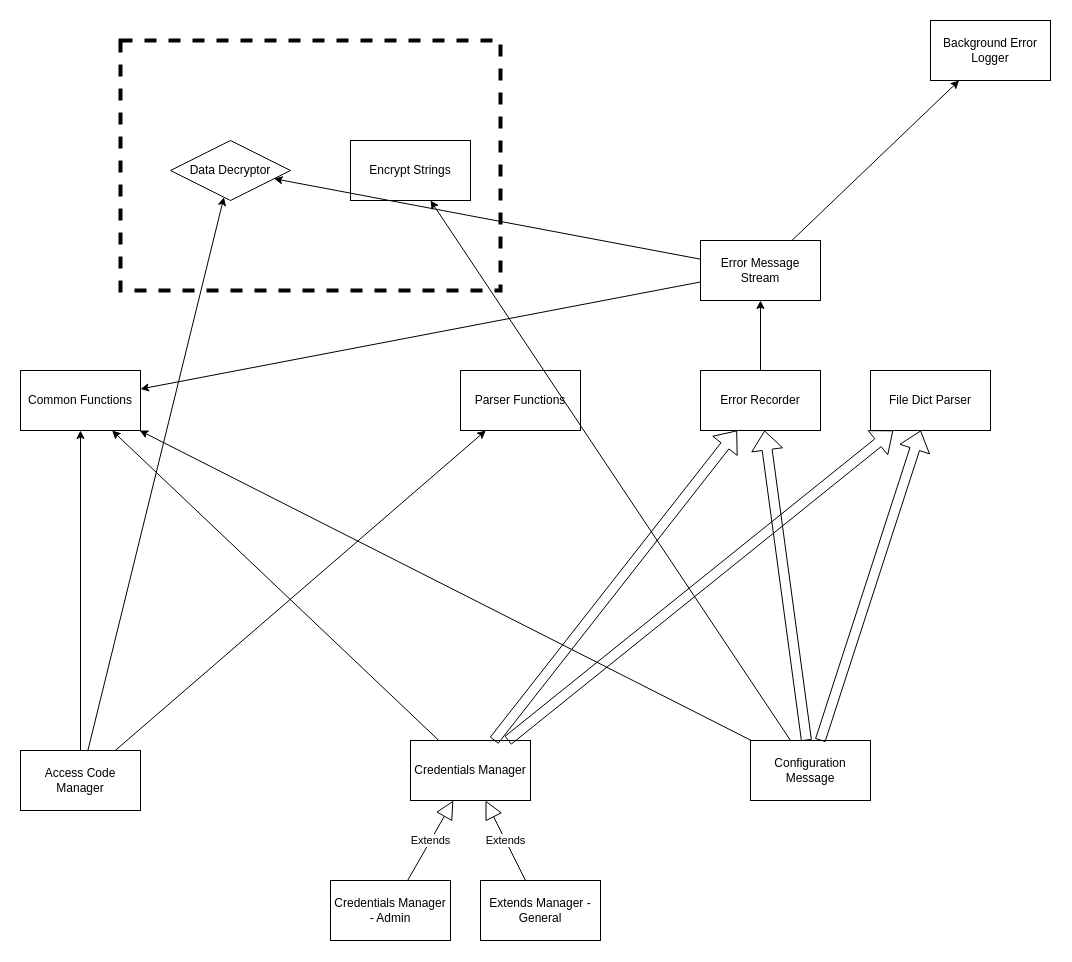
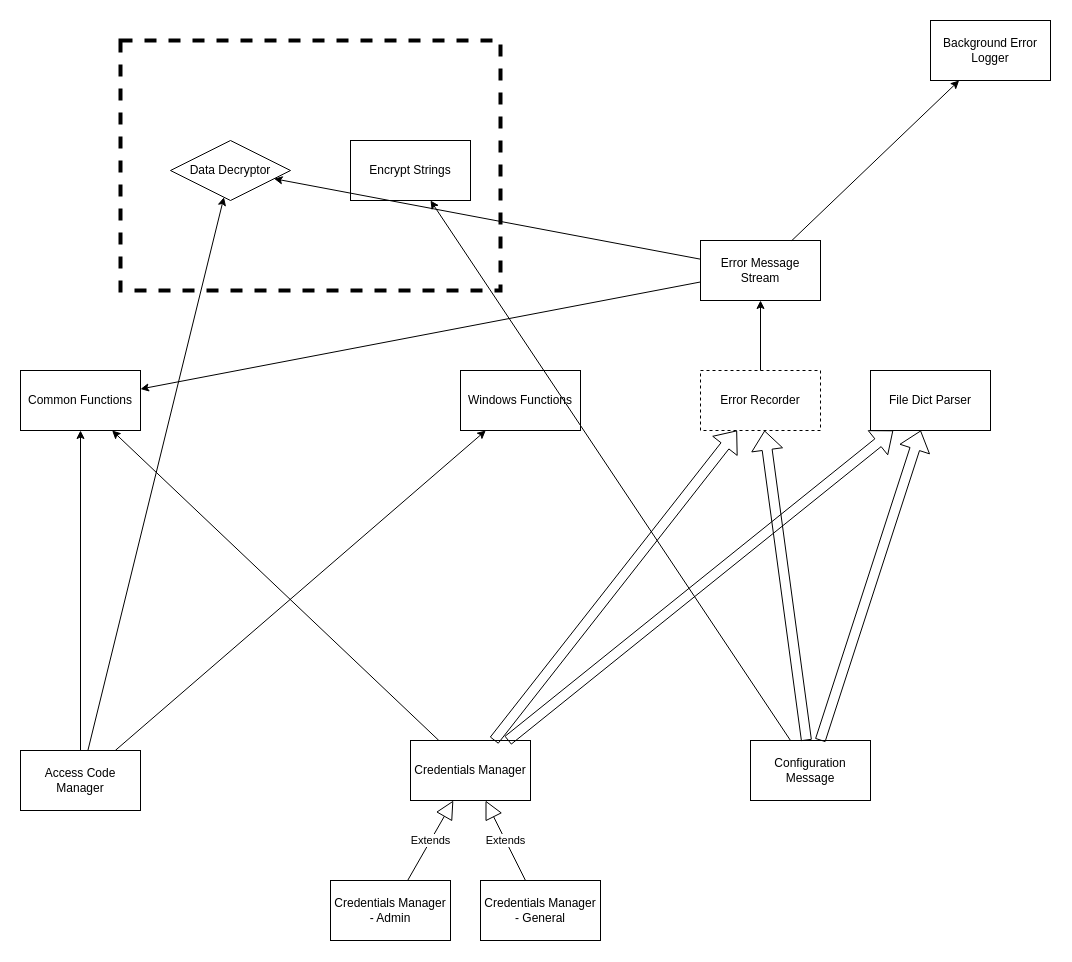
node "Parser Functions": label "Parser Functions" -> "Windows Functions"
node "Error Recorder": style solid -> dashed
edge "Configuration Message" -> "Common Functions": removed
node "Extends Manager - General": label "Extends Manager - General" -> "Credentials Manager - General"
